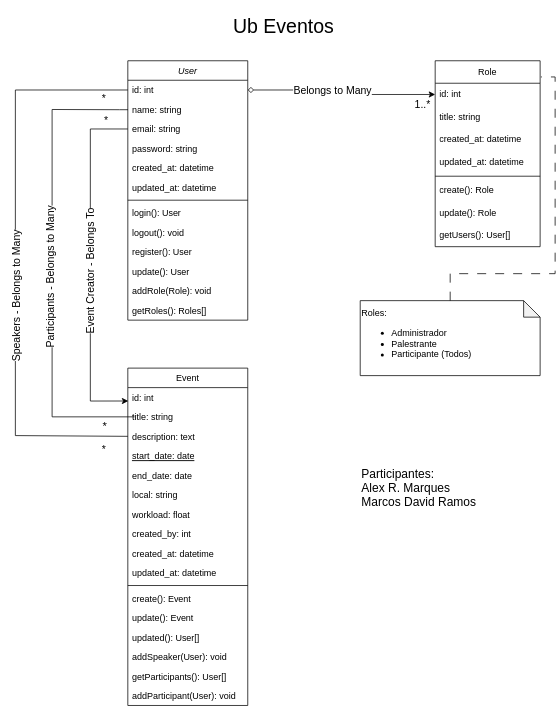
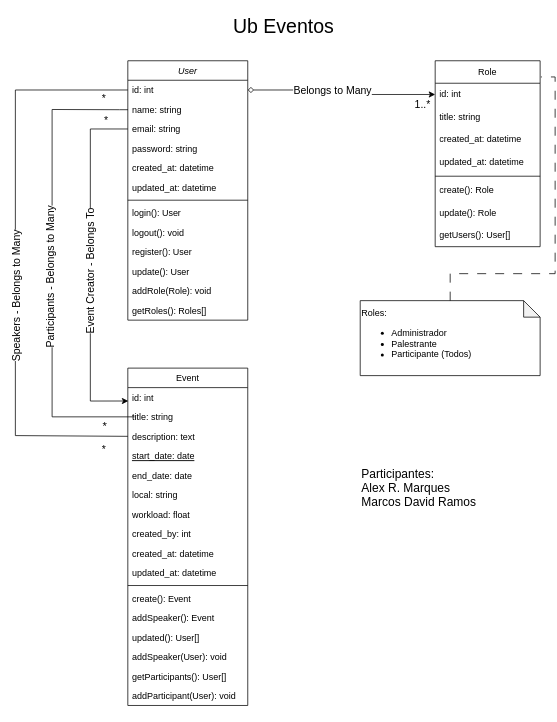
node "update(): Event": label "update(): Event" -> "addSpeaker(): Event"
